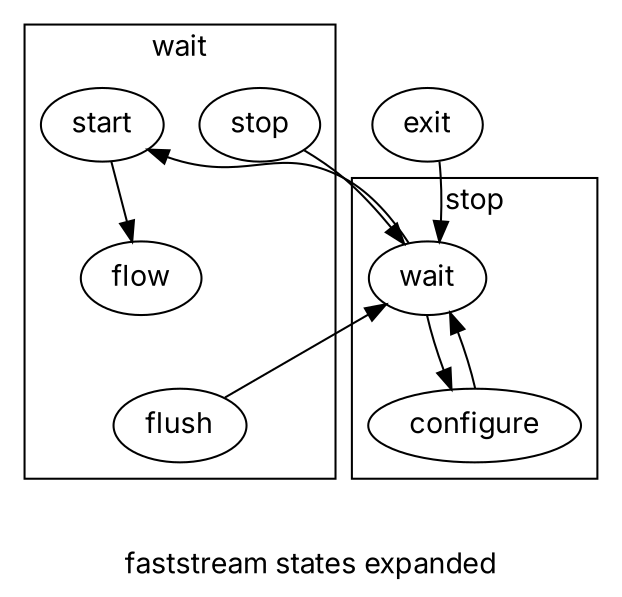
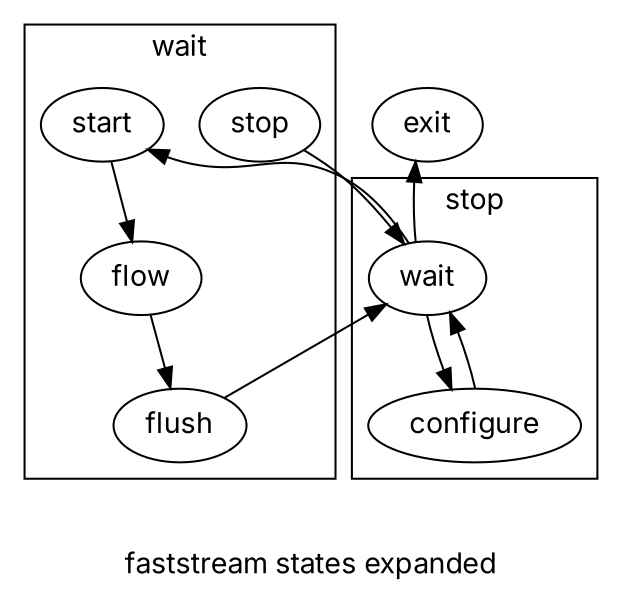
edge "exit" -> "wait": reversed
edge "flow" -> "flush": added
